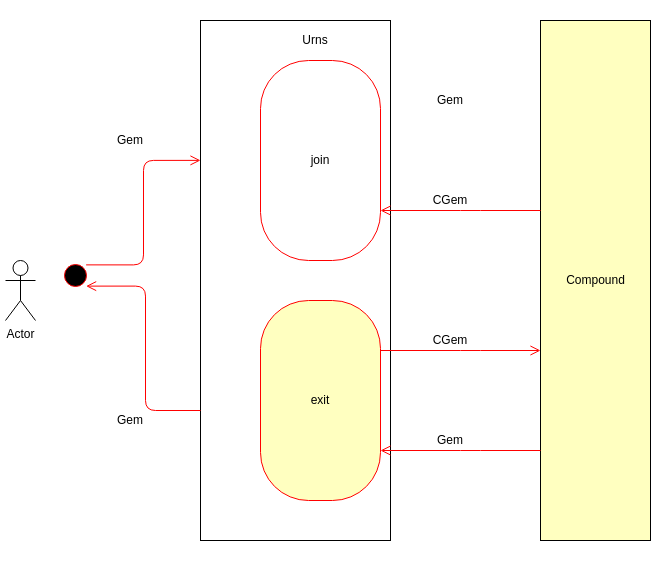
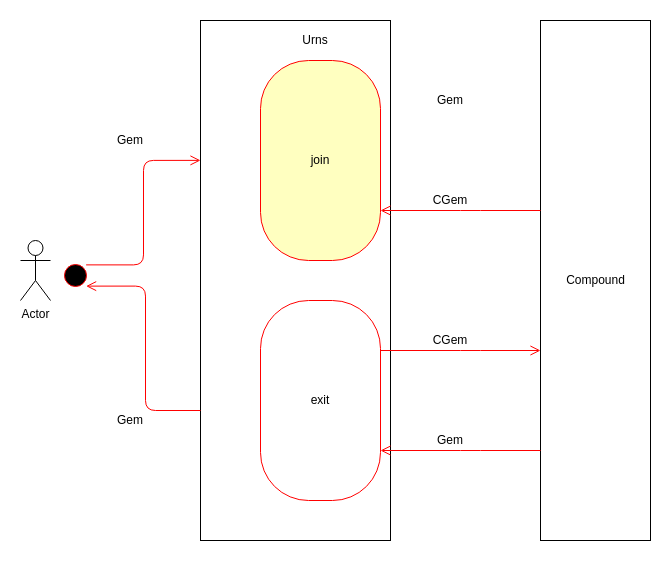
node "join": fillcolor #ffffff -> #ffffc0
node "Compound": fillcolor #ffffc0 -> #ffffff
node "Actor": moved (21, 291) -> (36, 271)
node "exit": fillcolor #ffffc0 -> #ffffff
